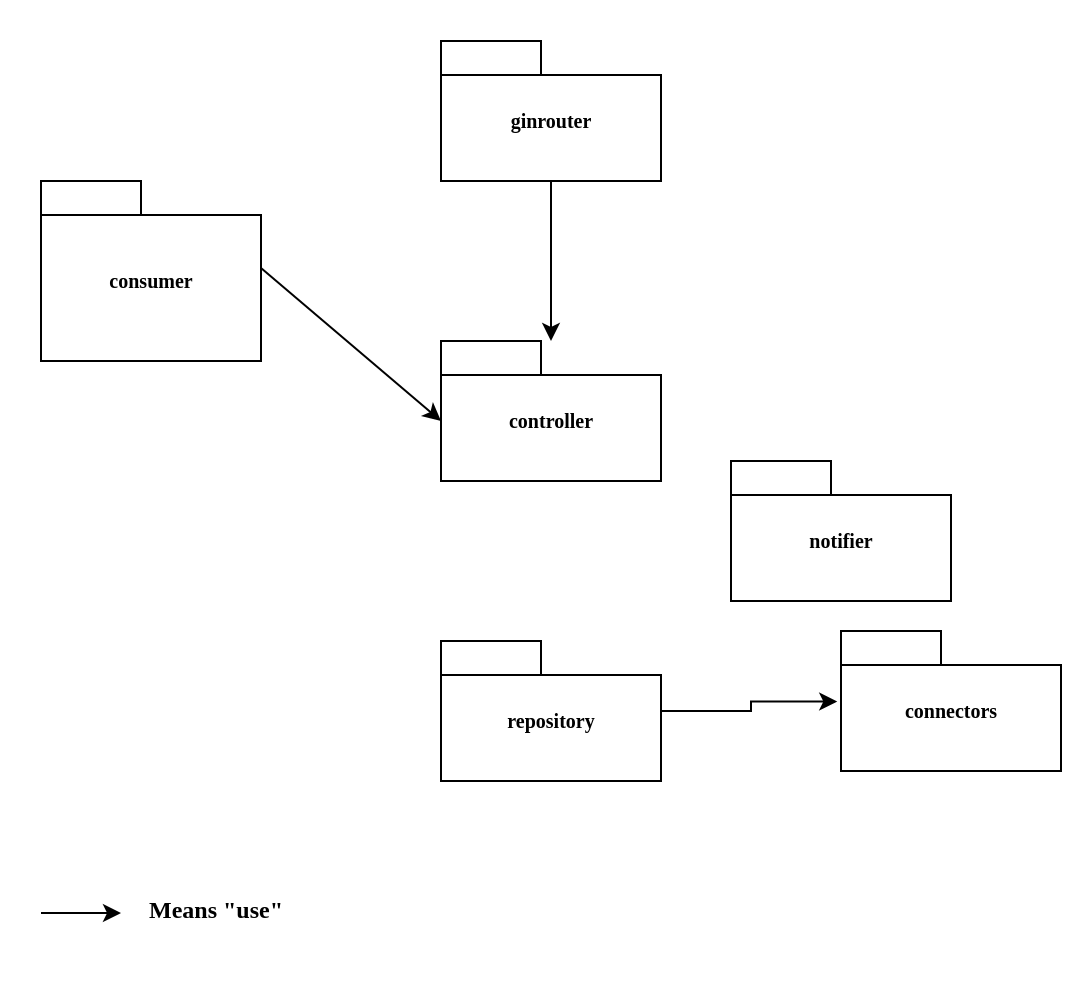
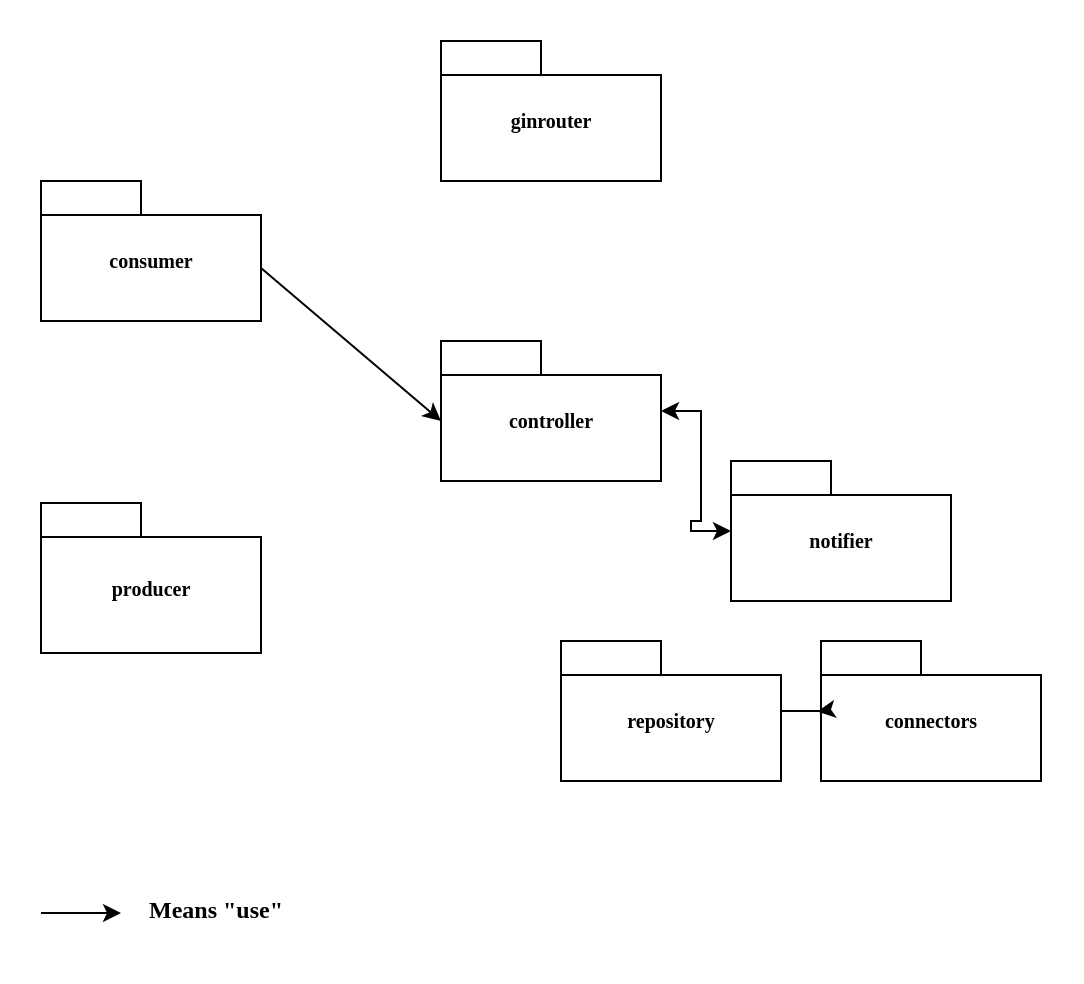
edge "ginrouter" -> "controller": removed
node "consumer": size 220x180 -> 220x140
edge "controller" -- "notifier": added
node "producer": added
node "connectors": moved (951, 701) -> (931, 711)
node "repository": moved (551, 711) -> (671, 711)
